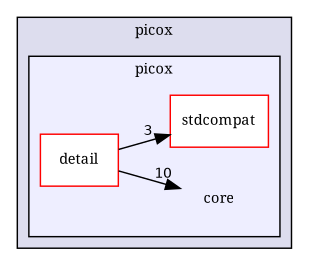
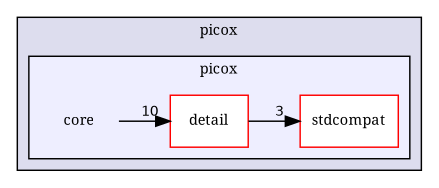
edge "detail" -> "core": reversed
